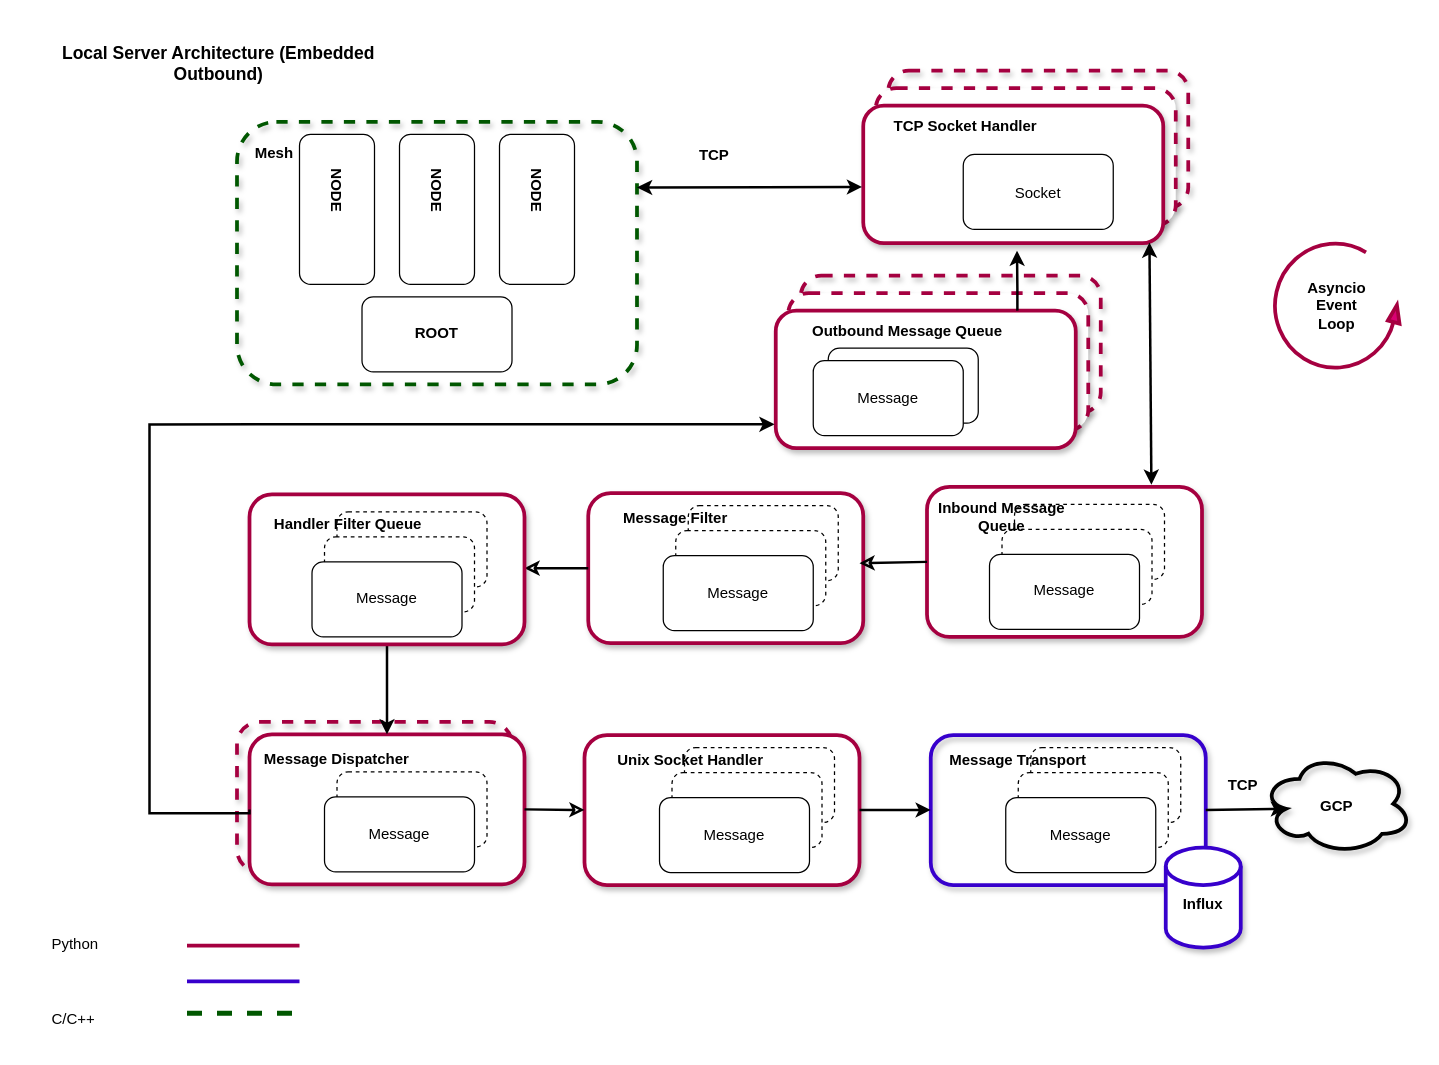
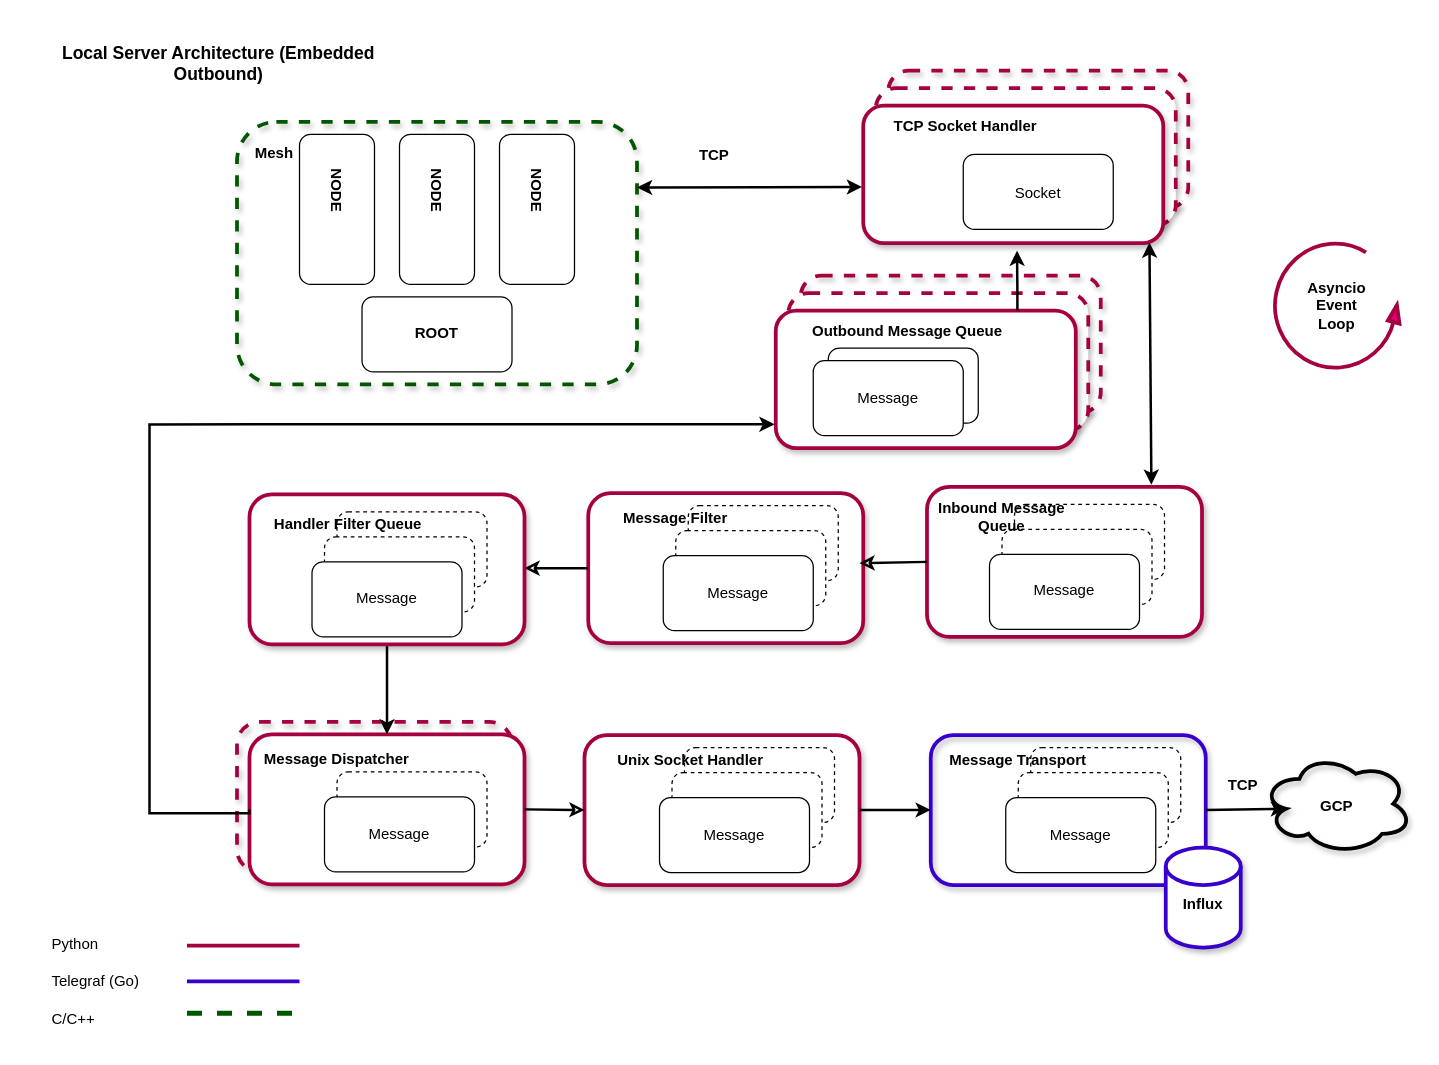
node "Telegraf (Go)": added
